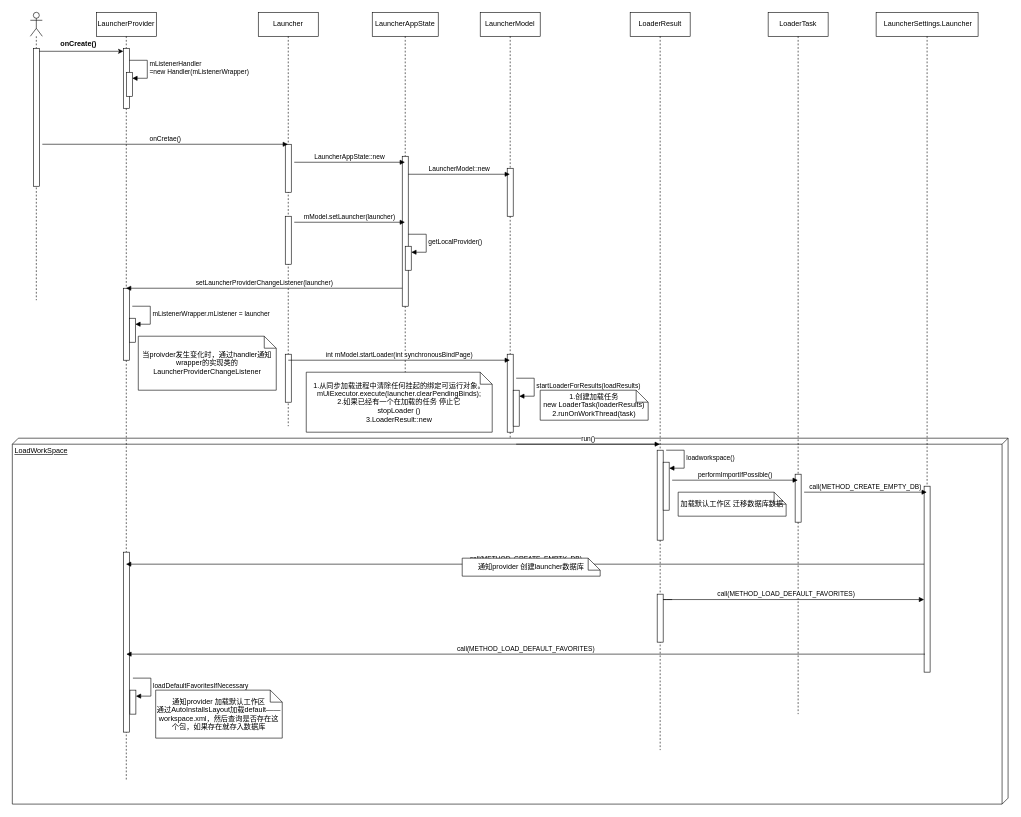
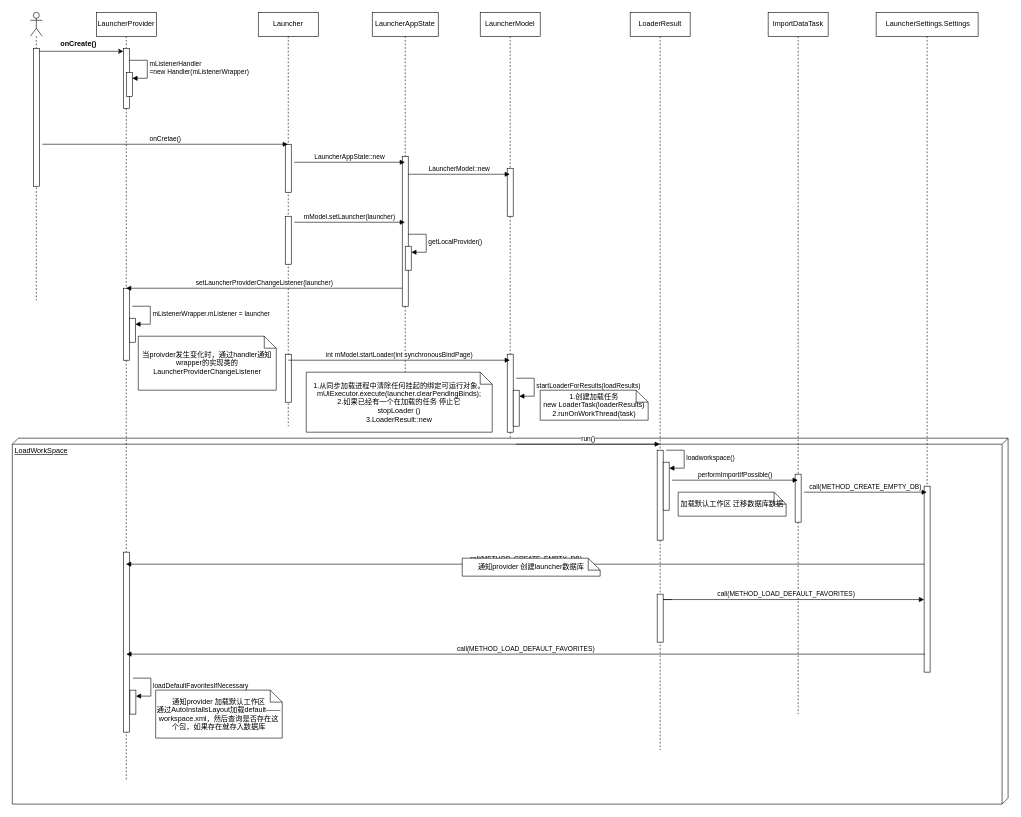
node "LoaderTask": label "LoaderTask" -> "ImportDataTask"
node "LauncherSettings.Launcher": label "LauncherSettings.Launcher" -> "LauncherSettings.Settings"
